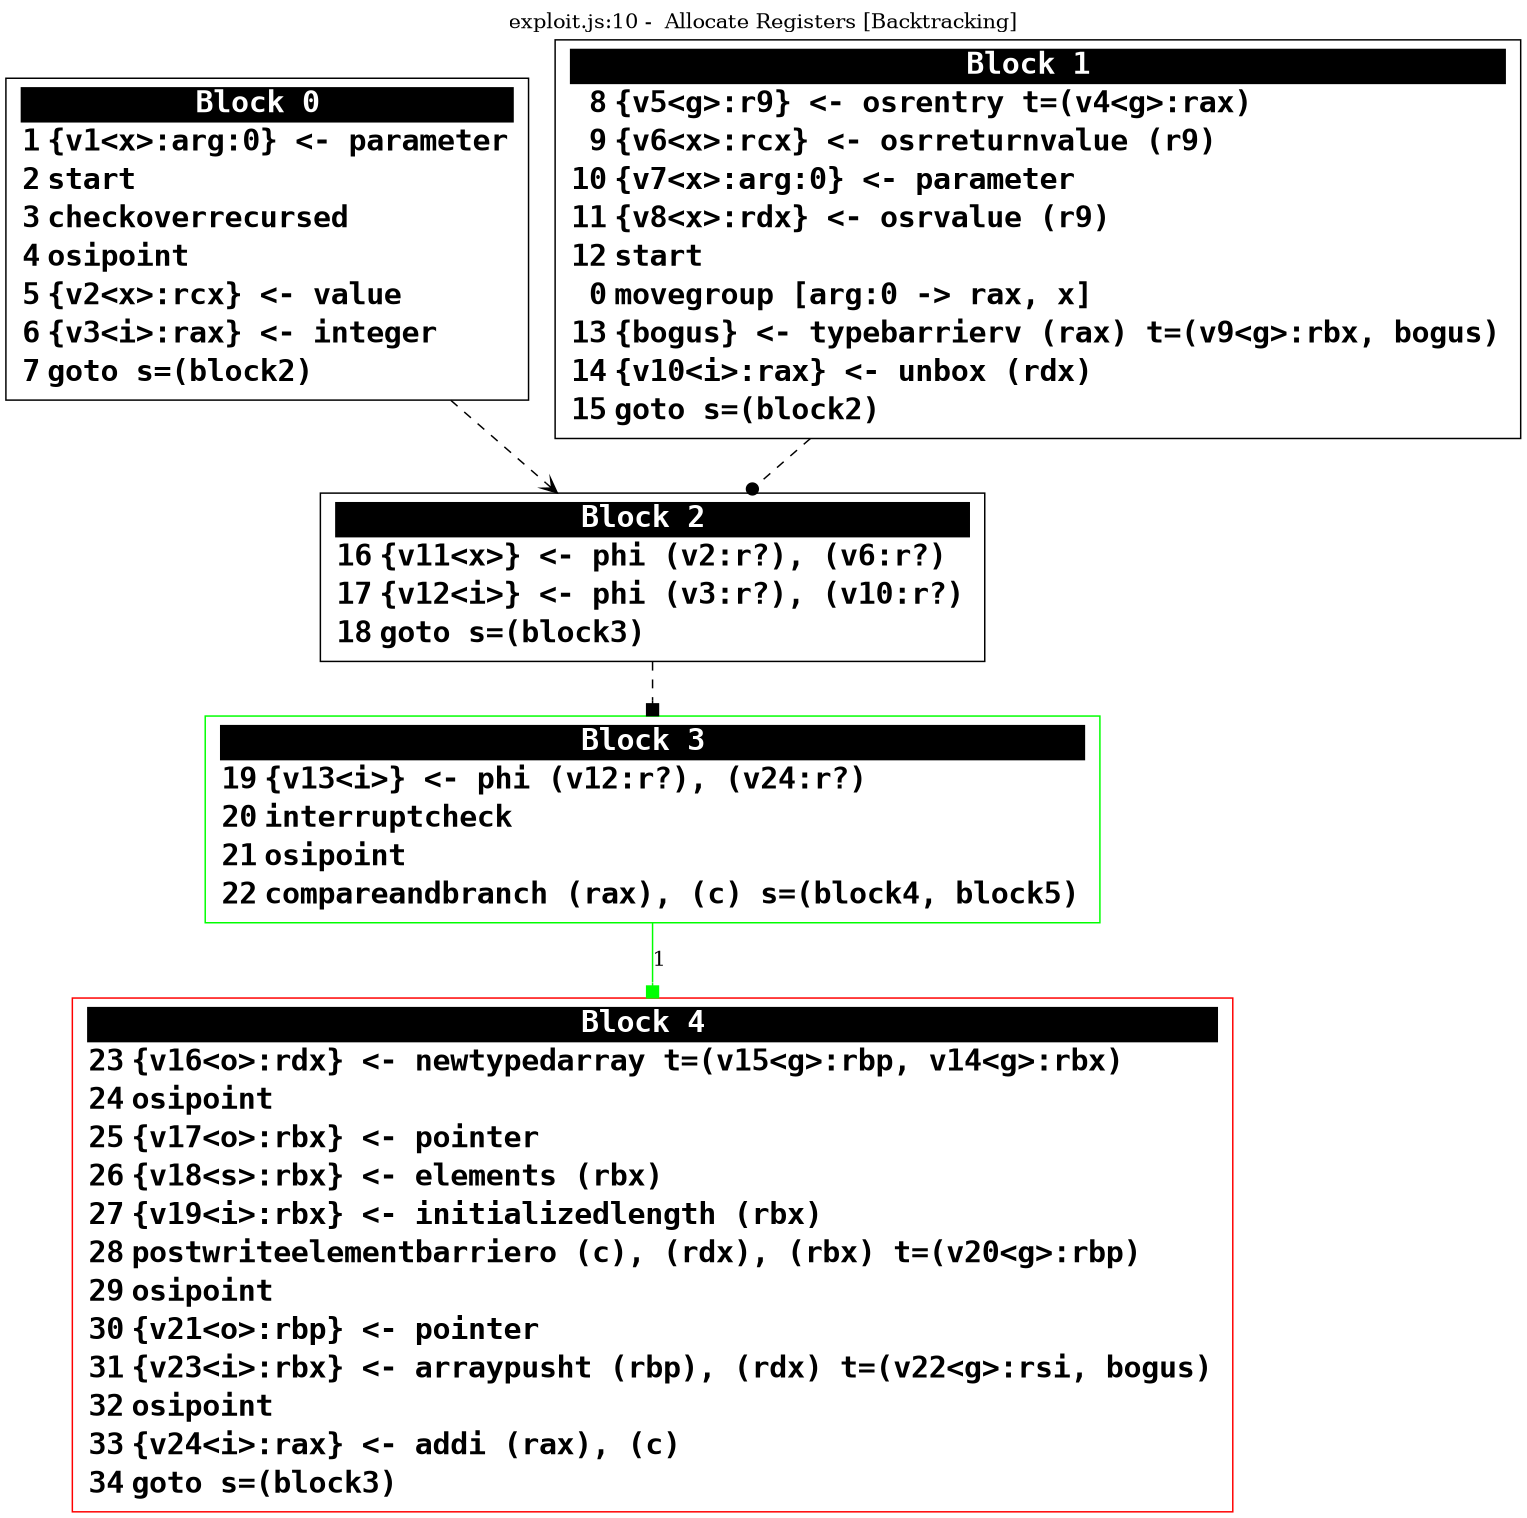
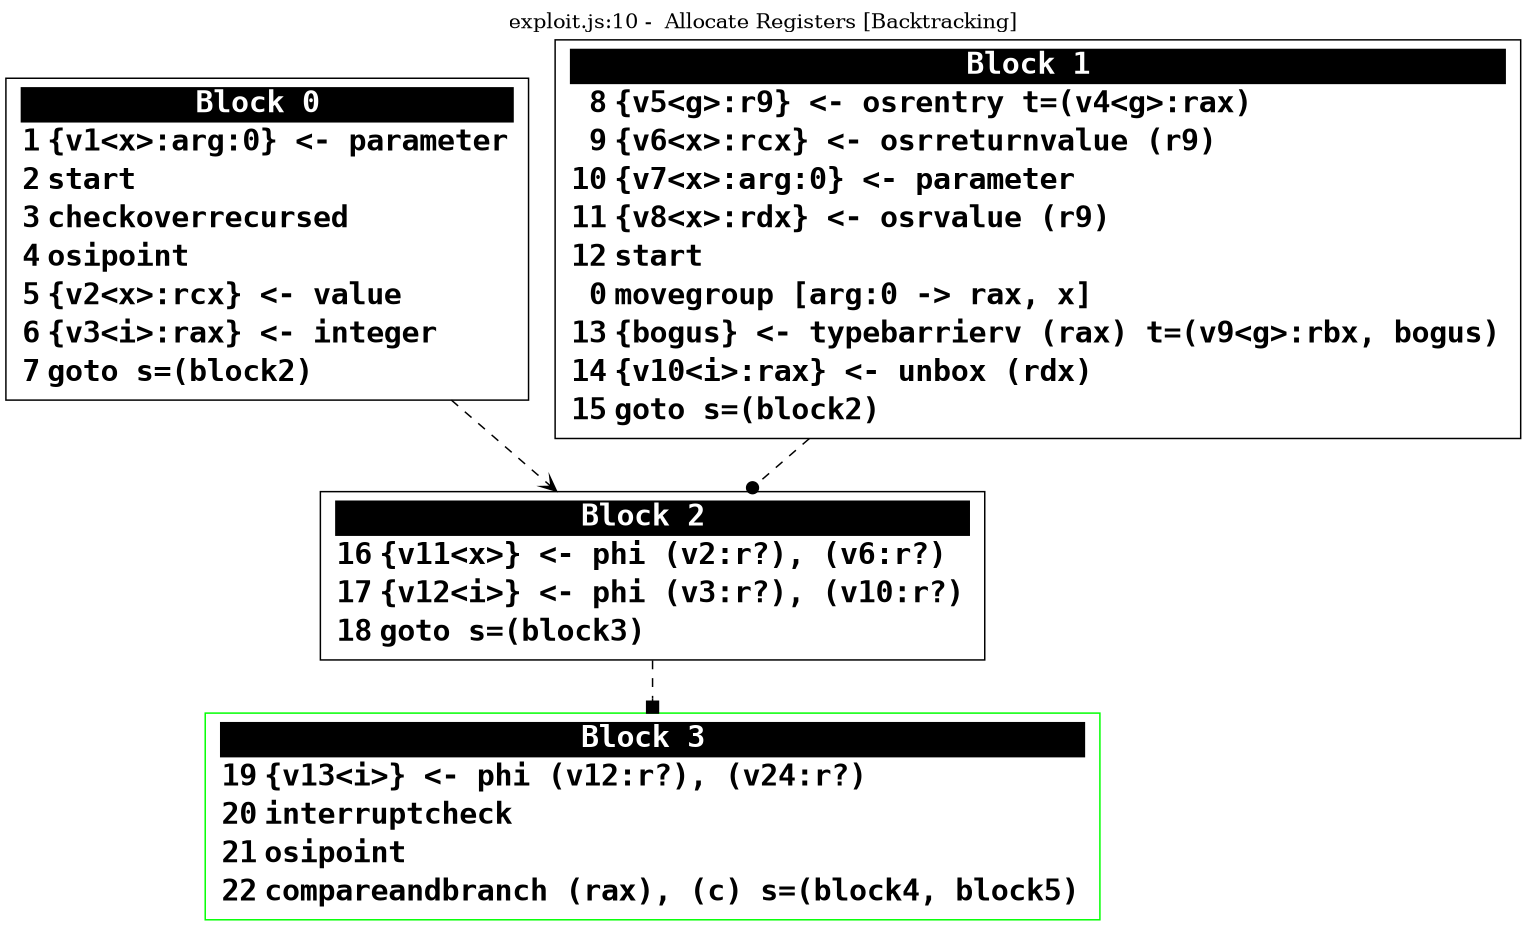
node "Block 4": removed
